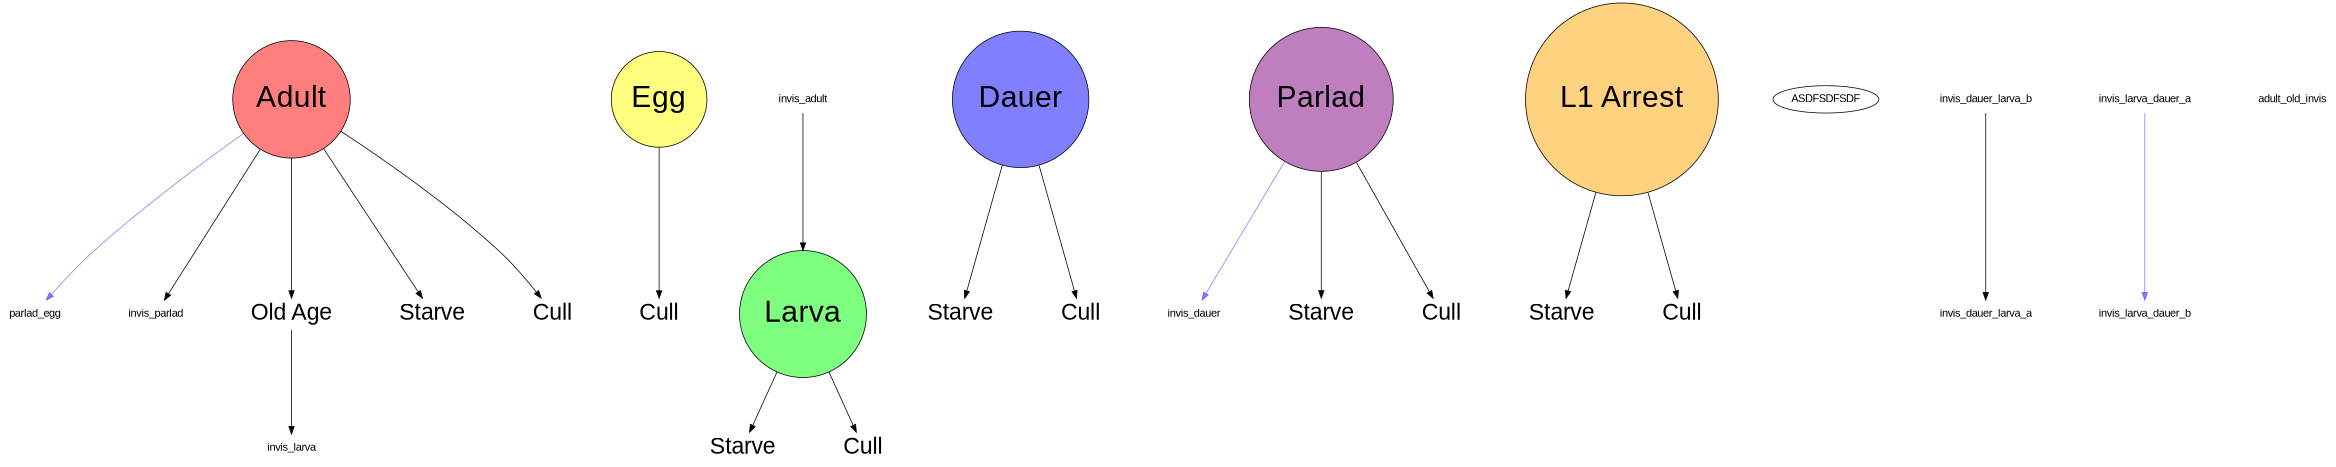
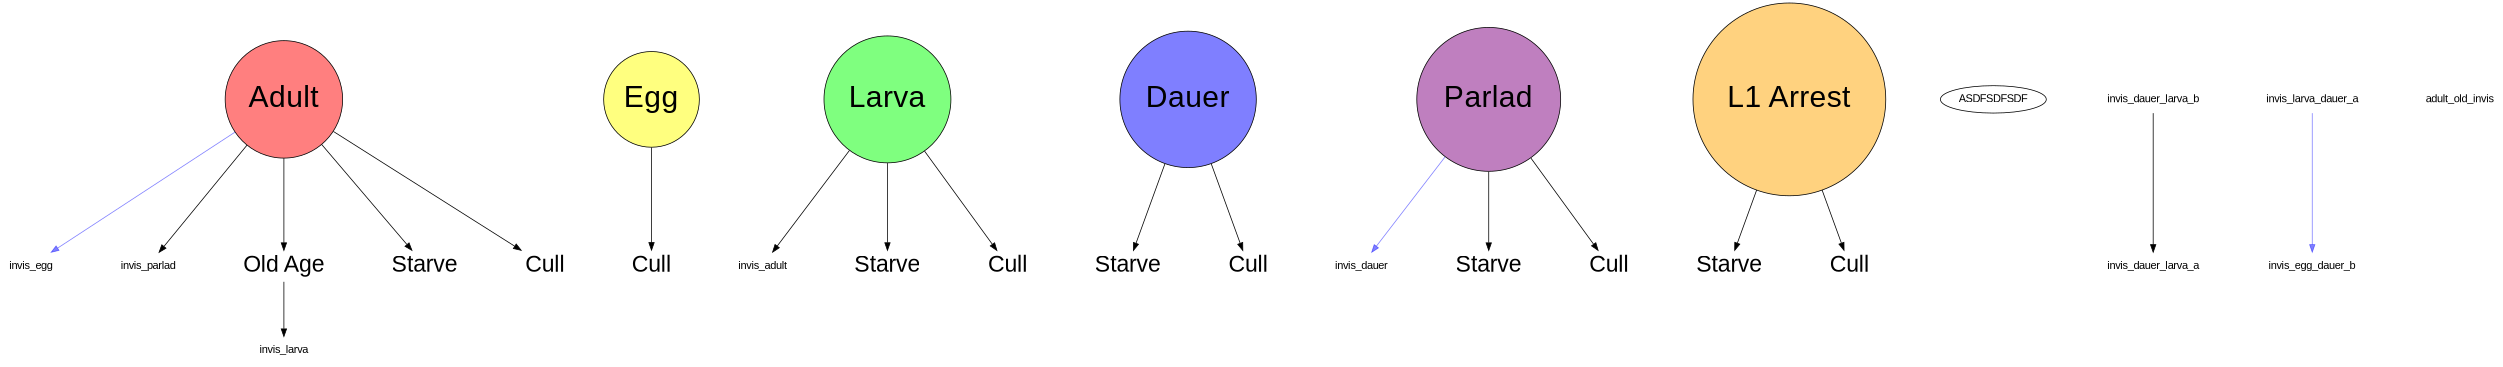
edge "invis_adult" -> "Larva": reversed
node "parlad_egg": label "parlad_egg" -> "invis_egg"
node "invis_larva_dauer_b": label "invis_larva_dauer_b" -> "invis_egg_dauer_b"
